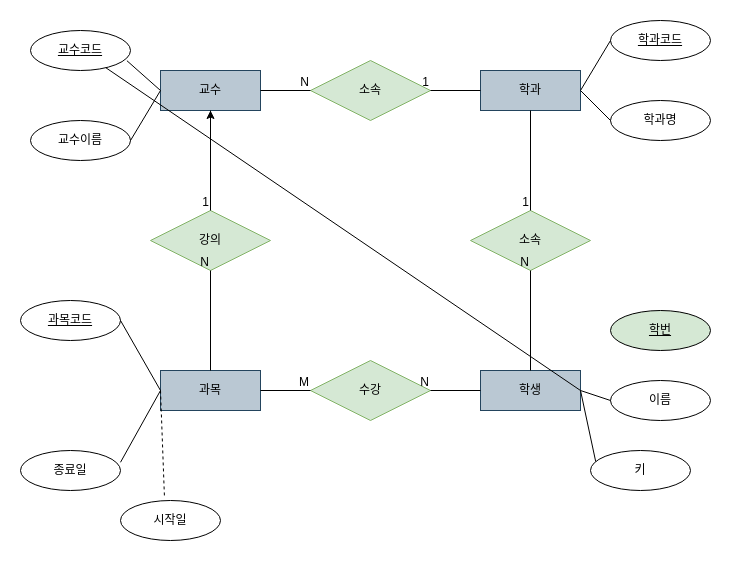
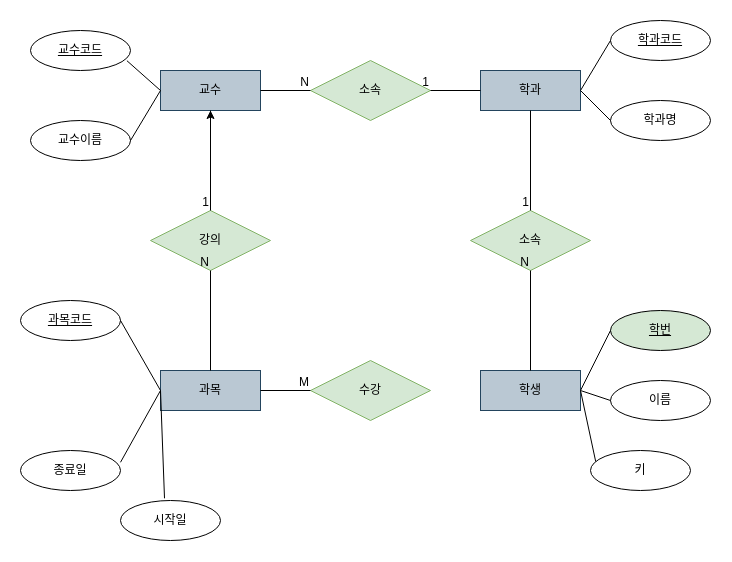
edge "교수코드" -- "학생": now "학번" -- "학생"
edge "수강" -- "학생": removed, label "N"
edge "과목" -- "시작일": style dashed -> solid
